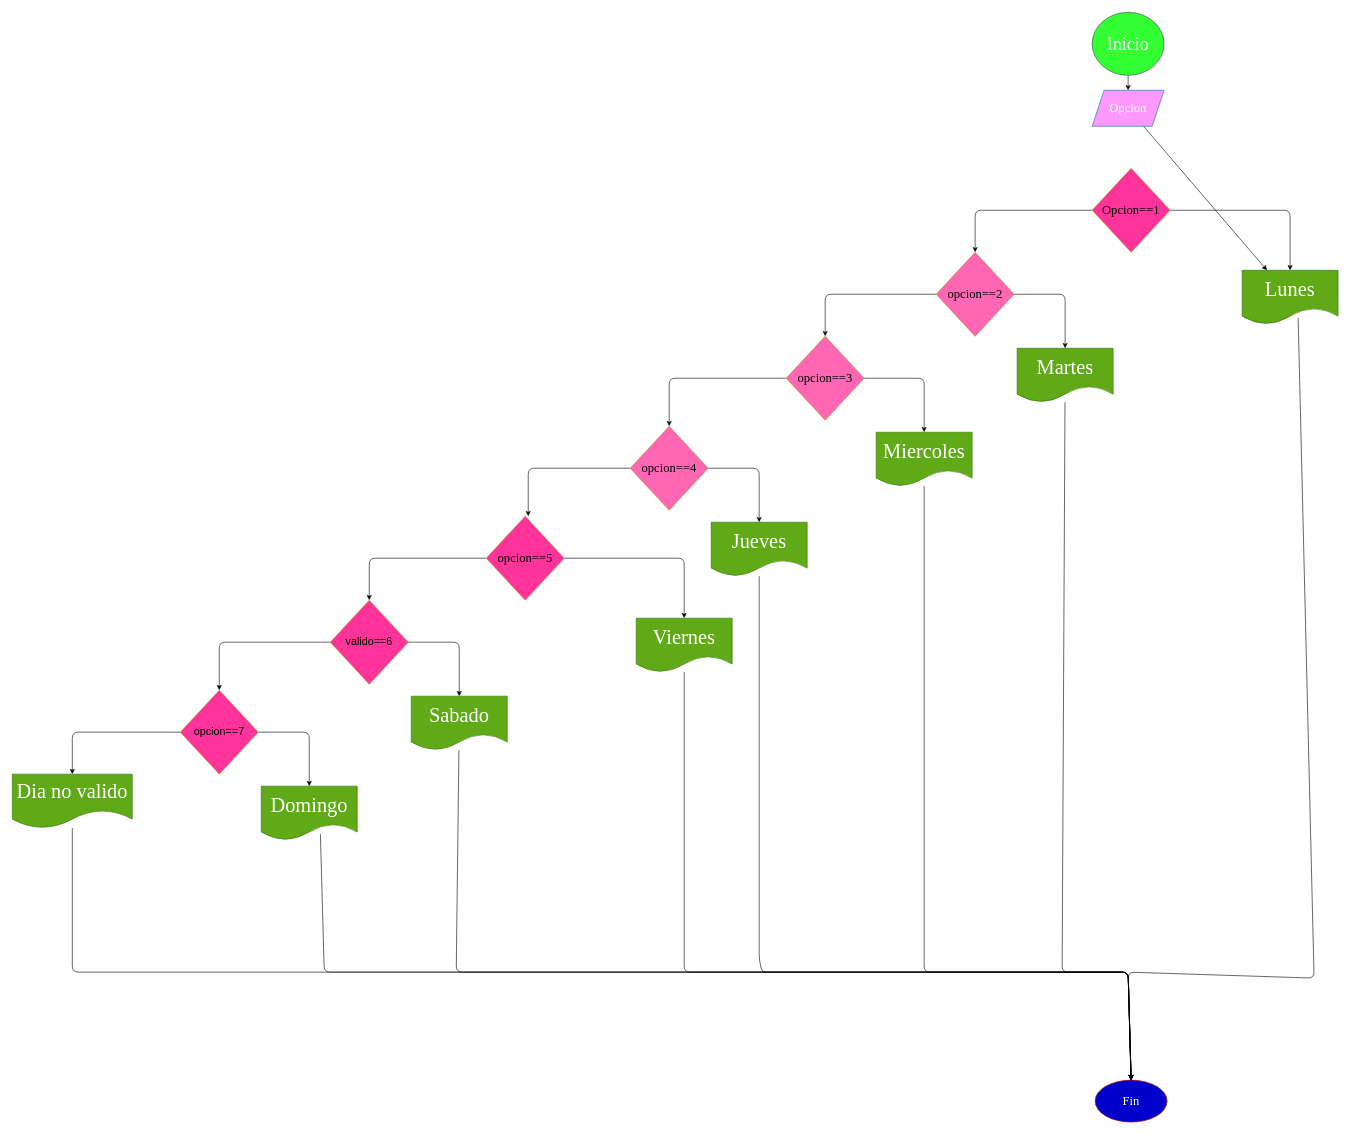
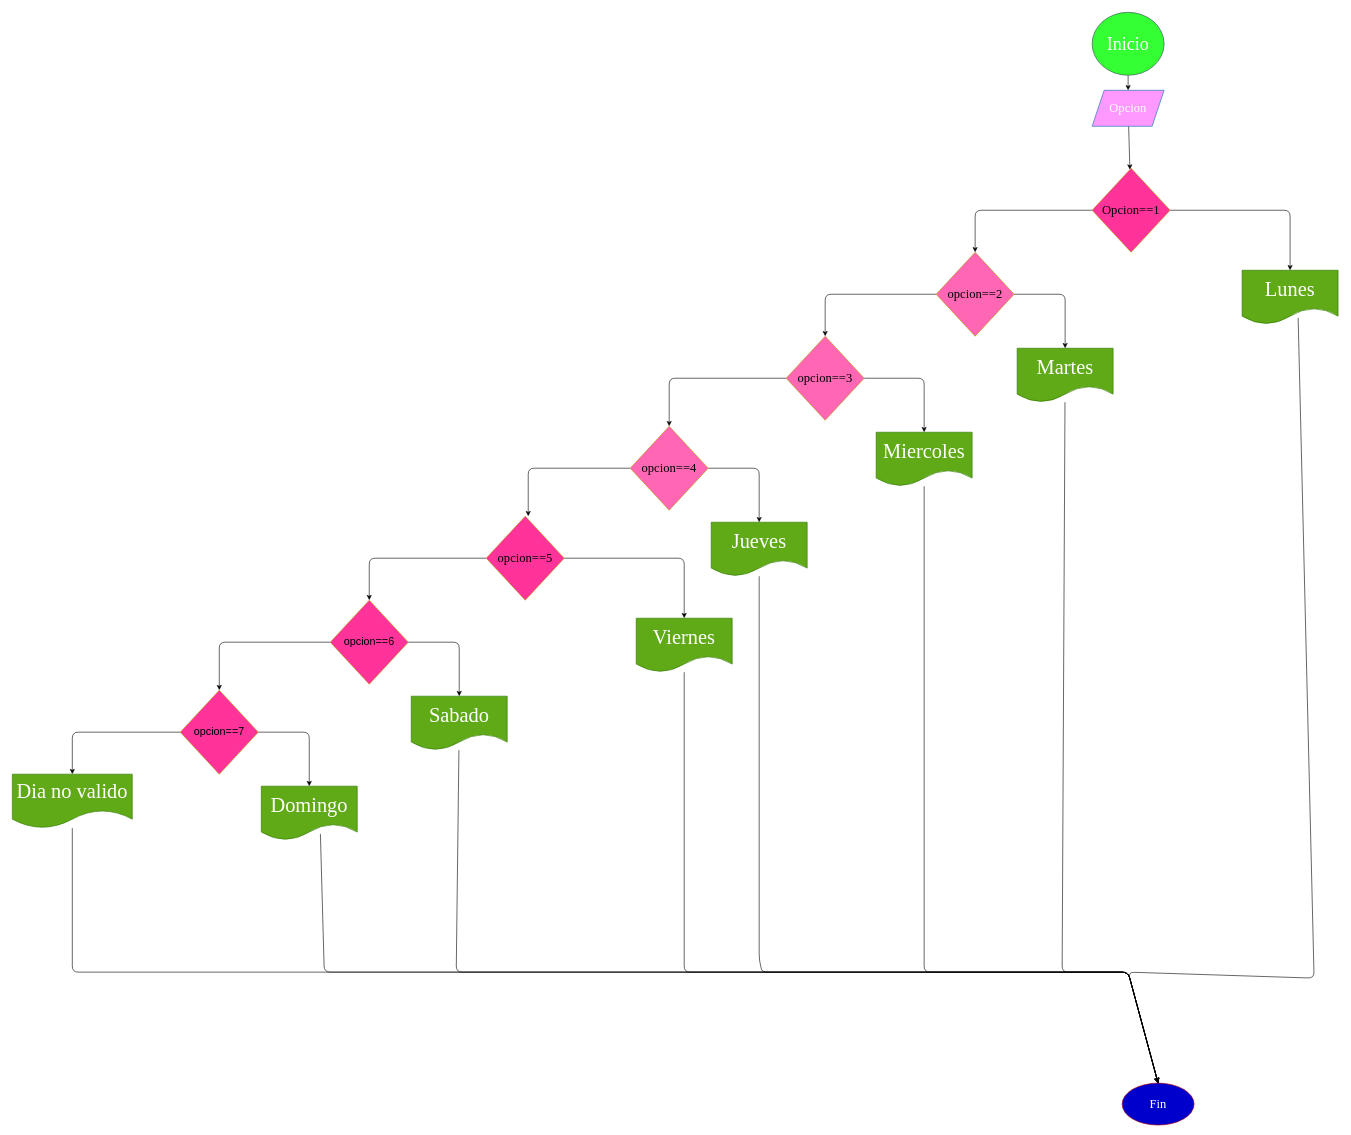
edge "Opcion" -> "Lunes": now "Opcion" -> "Opcion==1"
node "valido==6": label "valido==6" -> "opcion==6"
node "Fin": moved (1131, 1101) -> (1158, 1104)
